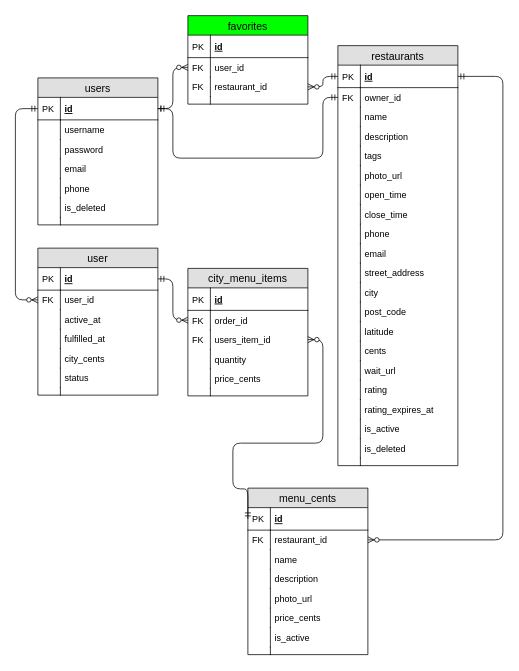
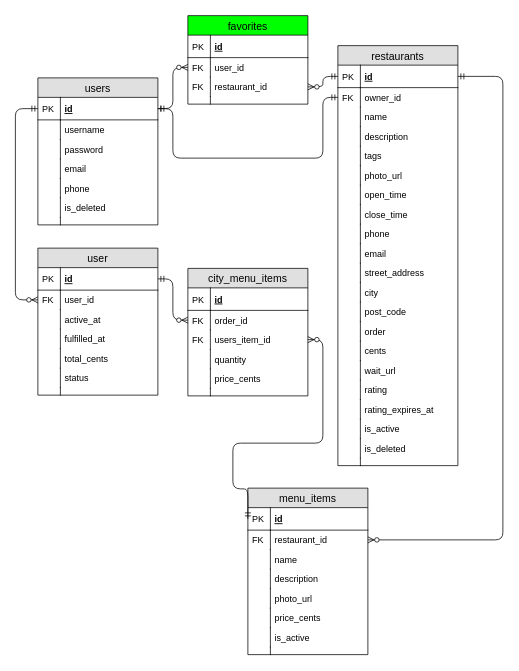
node "latitude": label "latitude" -> "order"
node "city_cents": label "city_cents" -> "total_cents"
node "menu_cents": label "menu_cents" -> "menu_items"
